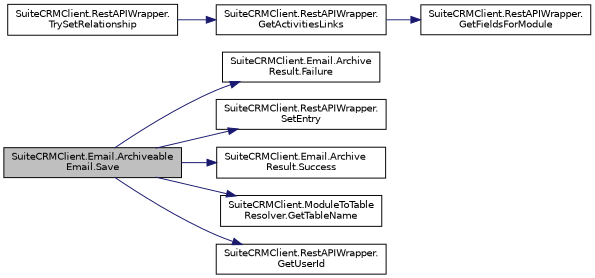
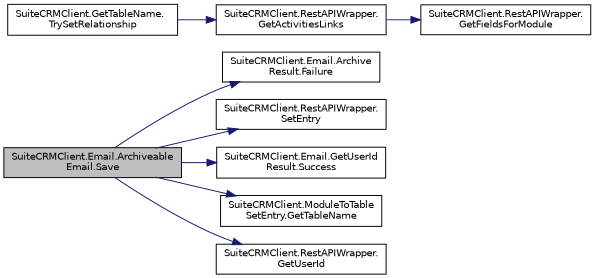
node "SuiteCRMClient.RestAPIWrapper. TrySetRelationship": label "SuiteCRMClient.RestAPIWrapper. TrySetRelationship" -> "SuiteCRMClient.GetTableName. TrySetRelationship"
node "SuiteCRMClient.Email.Archive Result.Success": label "SuiteCRMClient.Email.Archive Result.Success" -> "SuiteCRMClient.Email.GetUserId Result.Success"
node "SuiteCRMClient.ModuleToTable Resolver.GetTableName": label "SuiteCRMClient.ModuleToTable Resolver.GetTableName" -> "SuiteCRMClient.ModuleToTable SetEntry.GetTableName"
